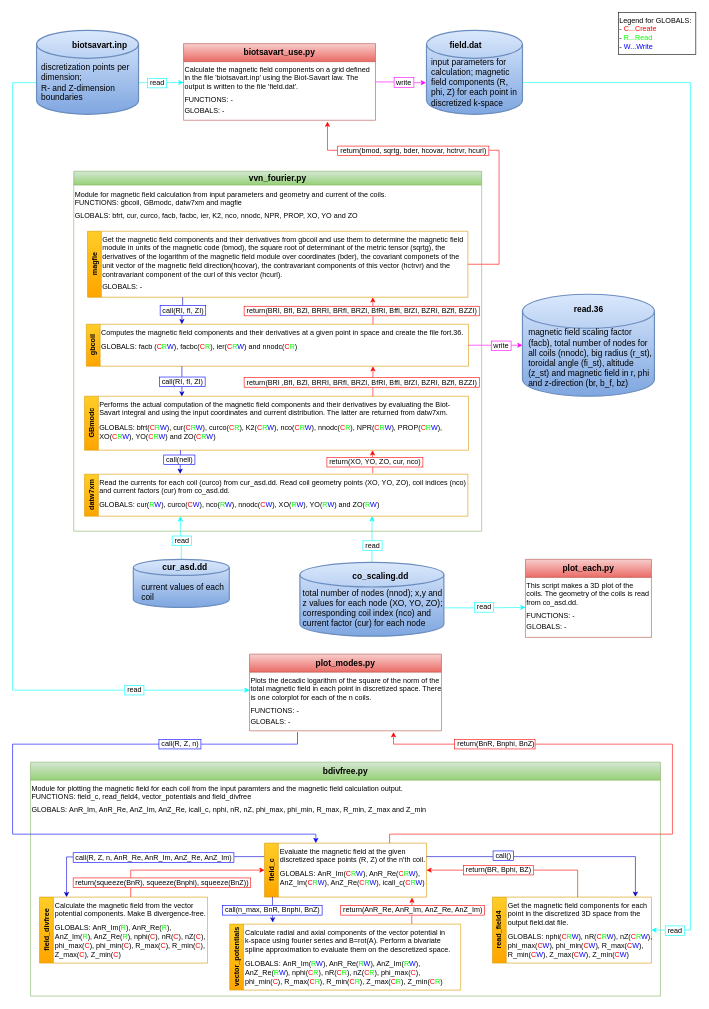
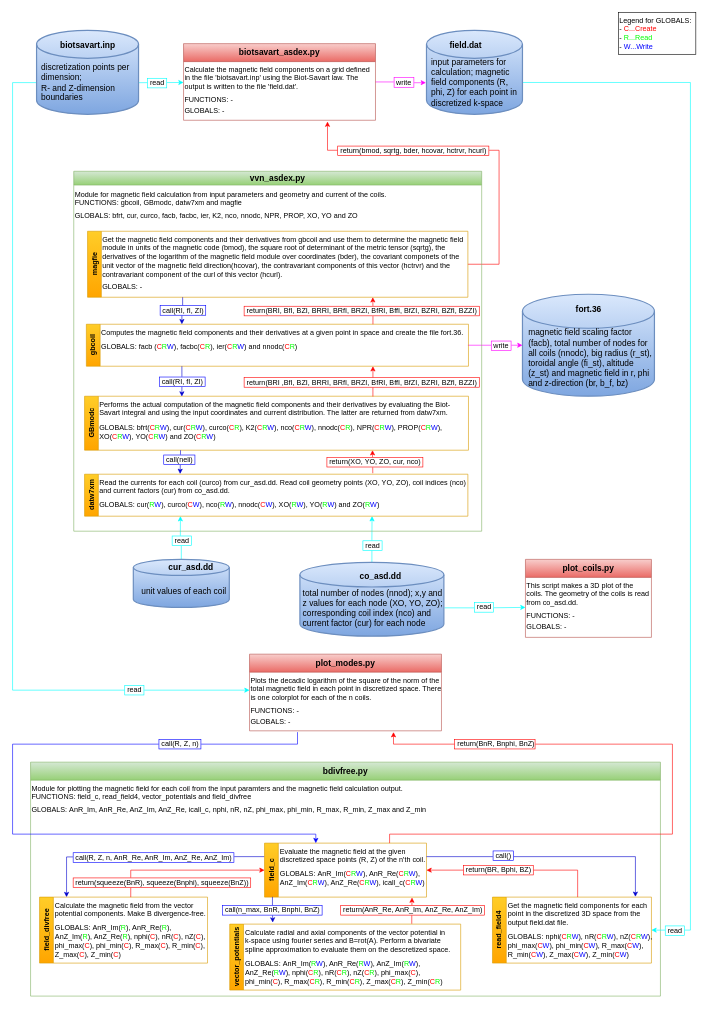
node "biotsavart.inp": moved (99, 43) -> (87, 43)
node "biotsavart_use.py": label "biotsavart_use.py" -> "biotsavart_asdex.py"
node "vvn_fourier.py": label "vvn_fourier.py" -> "vvn_asdex.py"
node "read.36": label "read.36" -> "fort.36"
node "cur_asd.dd": moved (185, 566) -> (191, 566)
node "plot_each.py": label "plot_each.py" -> "plot_coils.py"
node "co_scaling.dd": label "co_scaling.dd" -> "co_asd.dd"
node "current values of each coil": label "current values of each coil" -> "unit values of each coil"
